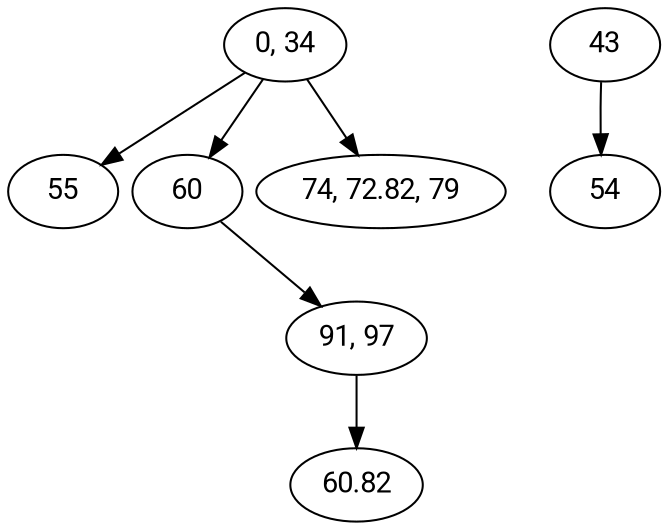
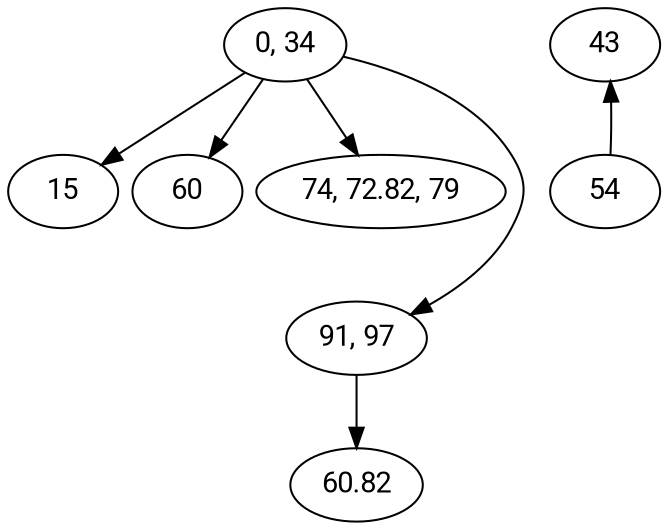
edge "43" -> "54": reversed
node "55": label "55" -> "15"
edge "60" -> "91, 97": now "0, 34" -> "91, 97"
